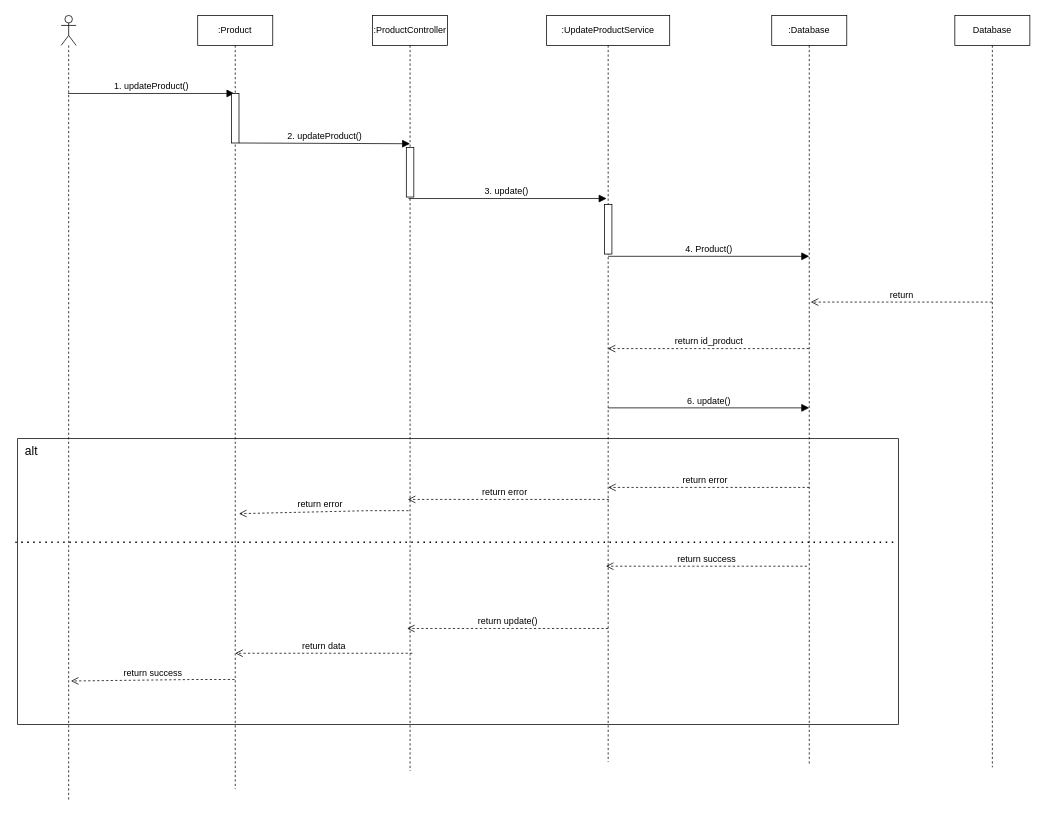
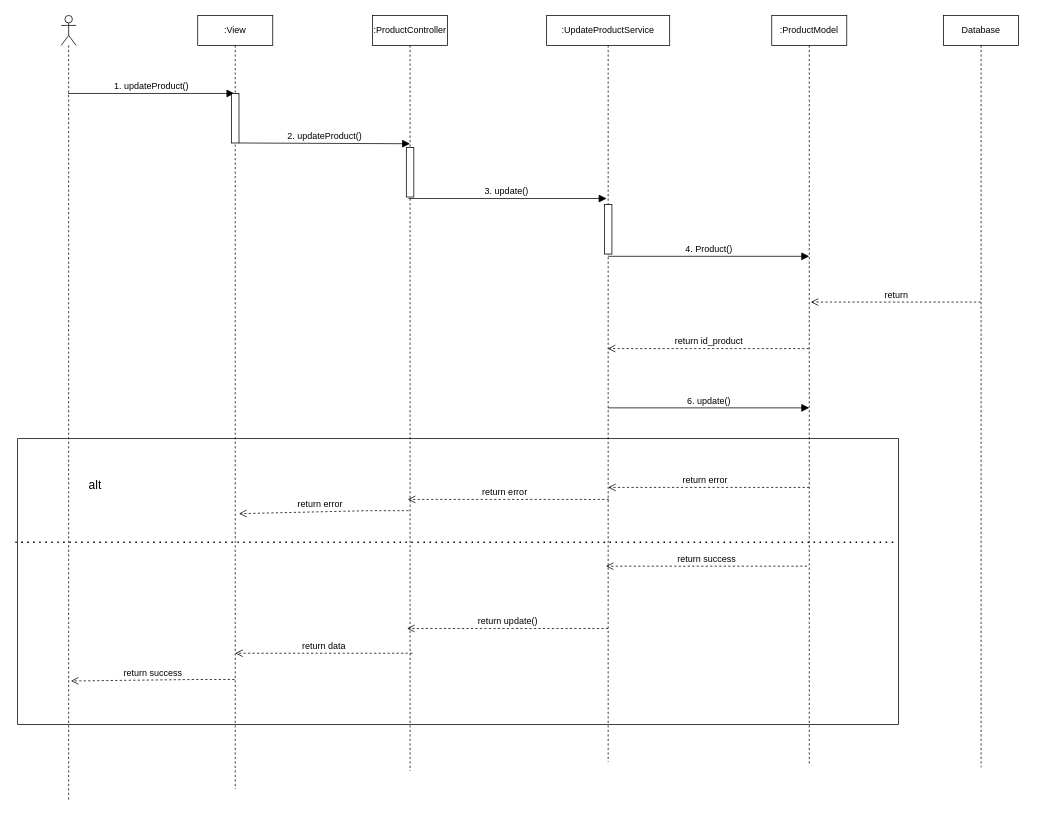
node ":Product": label ":Product" -> ":View"
node ":Database": label ":Database" -> ":ProductModel"
node "Database": moved (992, 391) -> (981, 391)
node "alt": moved (31, 450) -> (95, 484)
